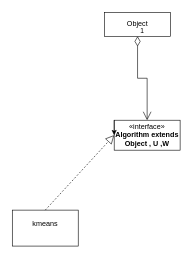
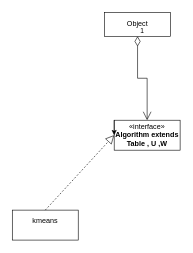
node "«interface» Algorithm extends Object , U ,W": label "«interface» Algorithm extends Object , U ,W" -> "«interface» Algorithm extends Table , U ,W"
node "kmeans": size 66x36 -> 66x30
